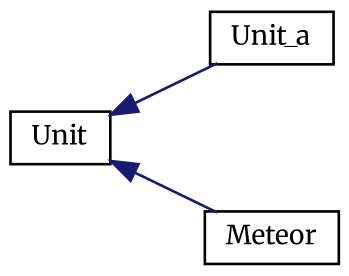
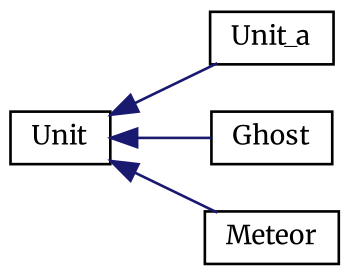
node "Ghost": added
